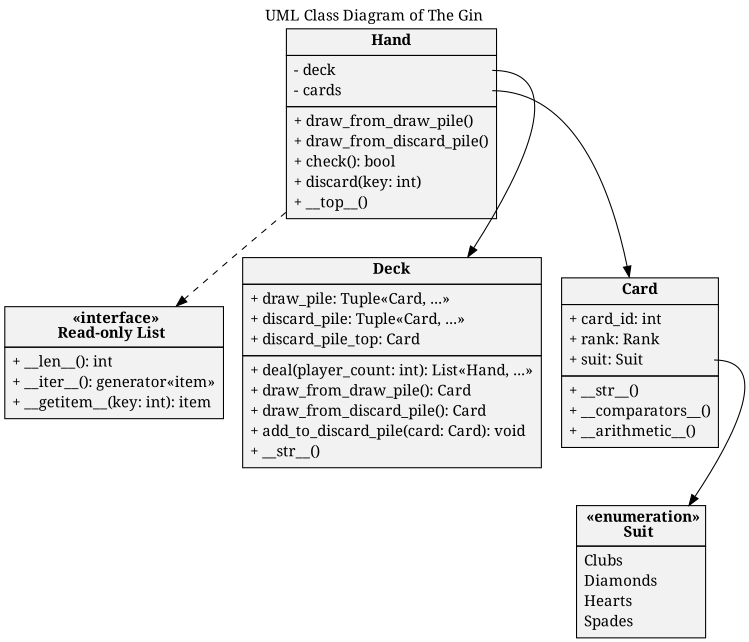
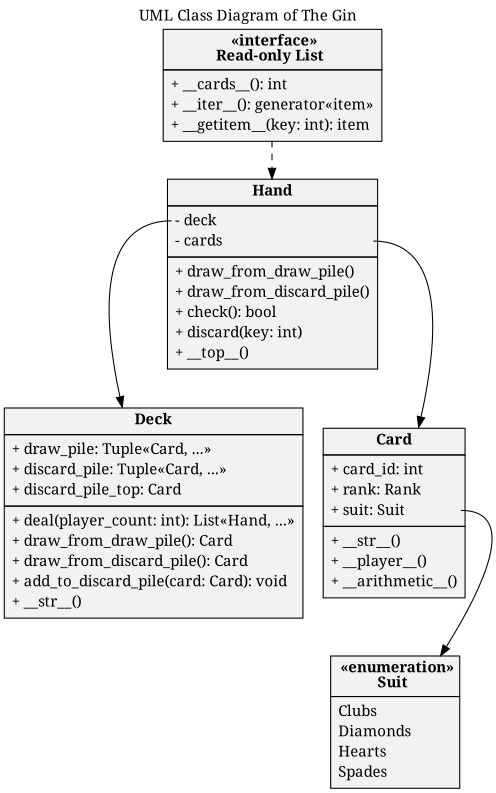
edge "Hand" -> "Read-only List": reversed
node "Read-only List": text "+ __len__(): int" -> "+ __cards__(): int"
node "Card": text "+ __comparators__()" -> "+ __player__()"
